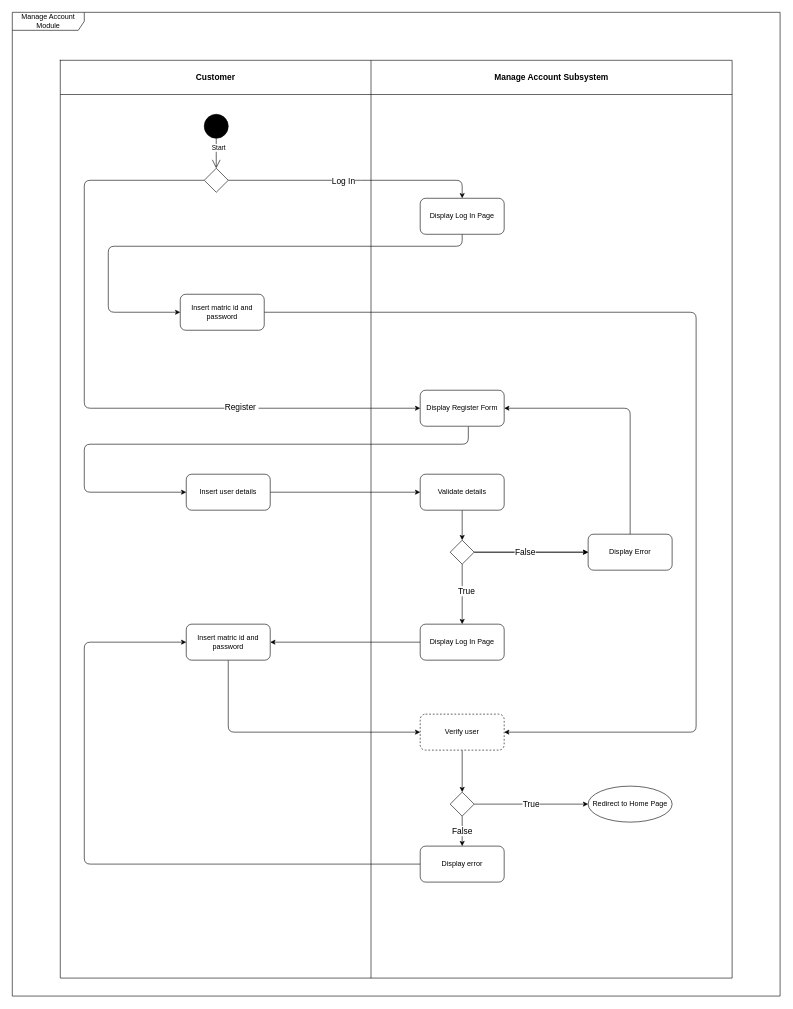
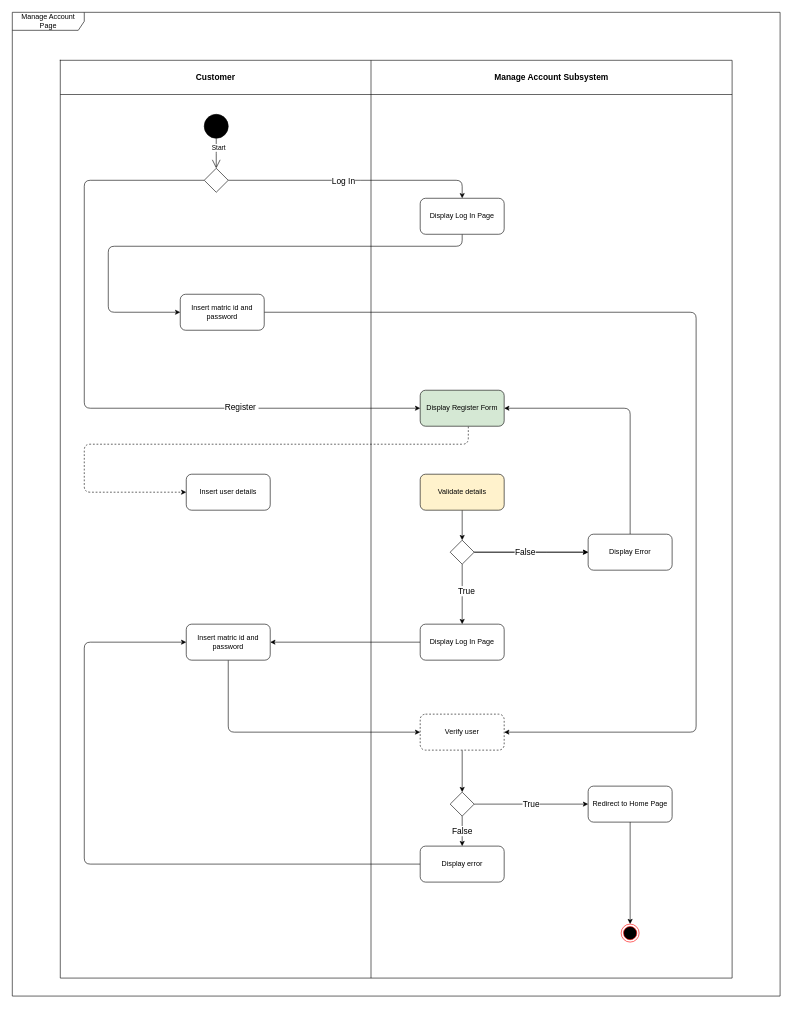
node "Manage Account Module": label "Manage Account Module" -> "Manage Account Page"
node "Display Register Form": fillcolor #ffffff -> #d5e8d4
edge "Display Register Form" -> "Insert user details": style solid -> dashed
edge "Insert user details" -> "Validate details": removed
node "Validate details": fillcolor #ffffff -> #fff2cc
node "Redirect to Home Page": shape ellipse -> rounded rectangle
edge "Redirect to Home Page" -> "Ee": added
node "Ee": added
